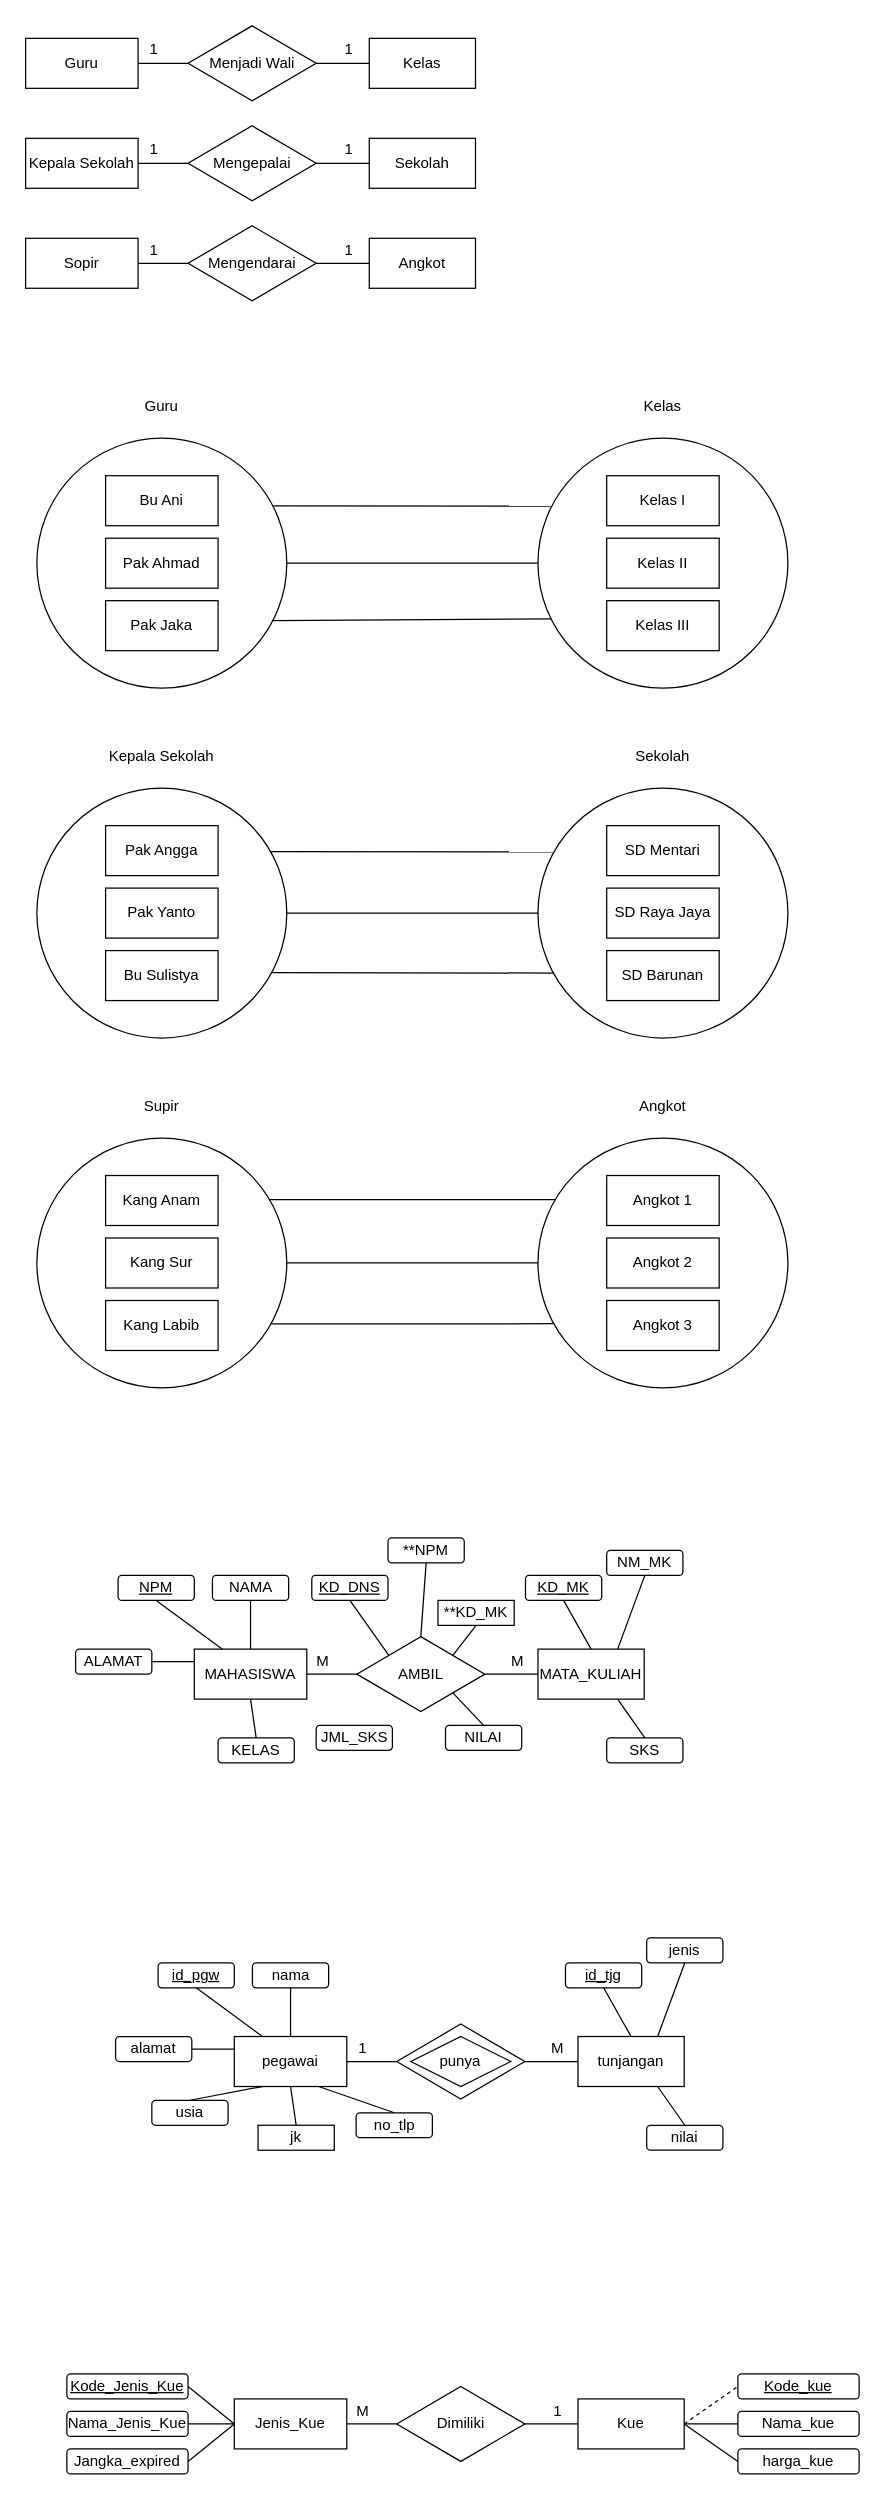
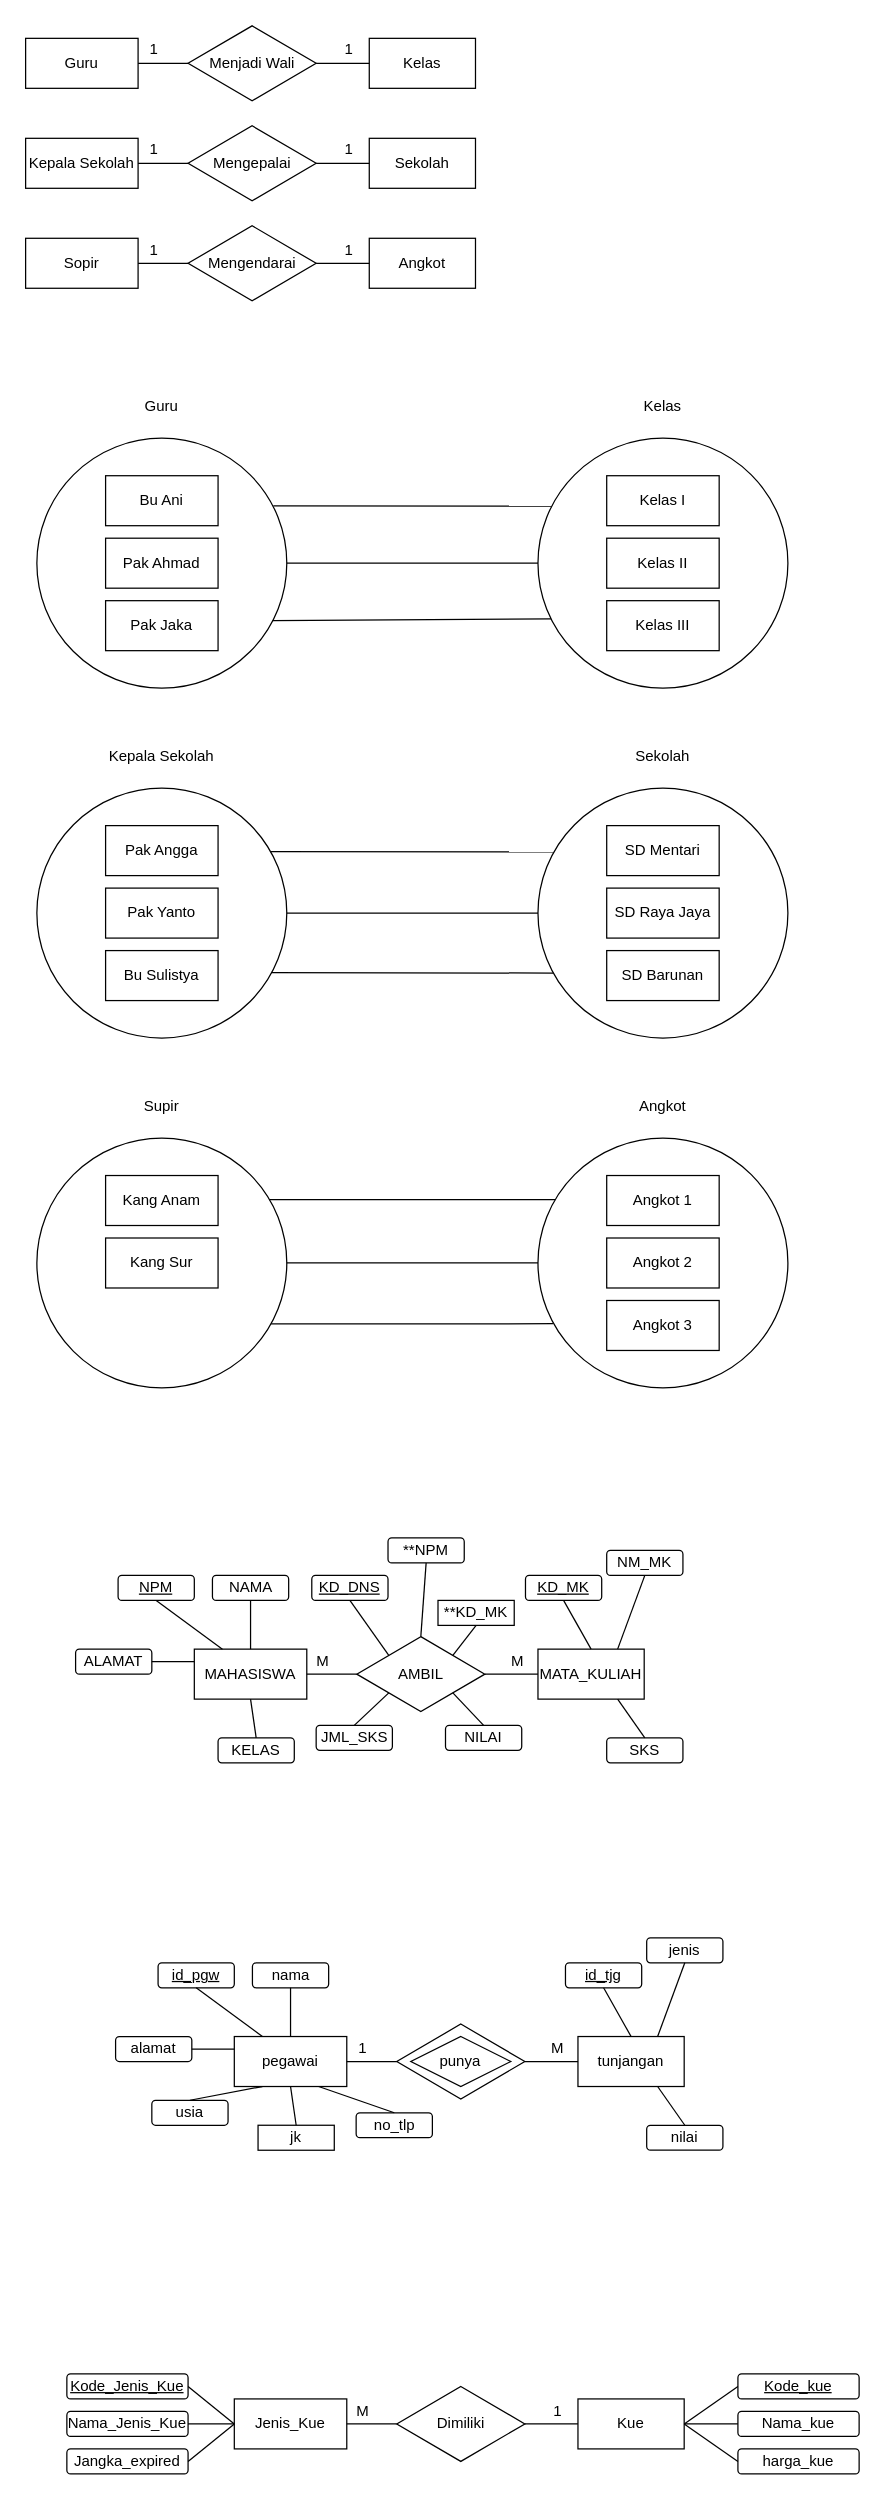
node "Kang Labib": removed
edge "AMBIL" -- "JML_SKS": added
edge "Kode_kue" -- "Kue": style dashed -> solid
